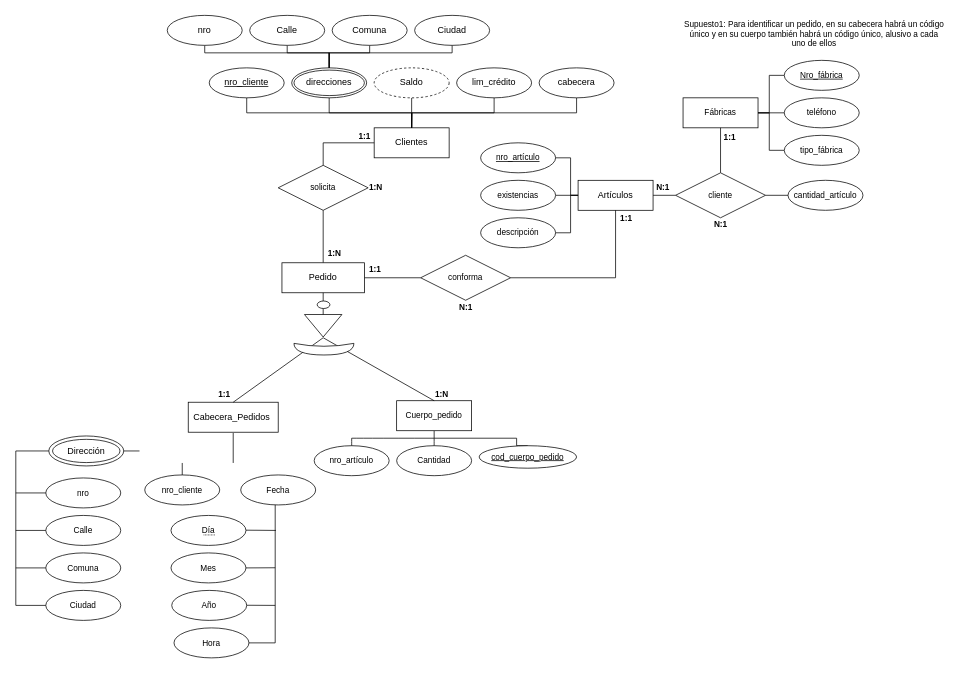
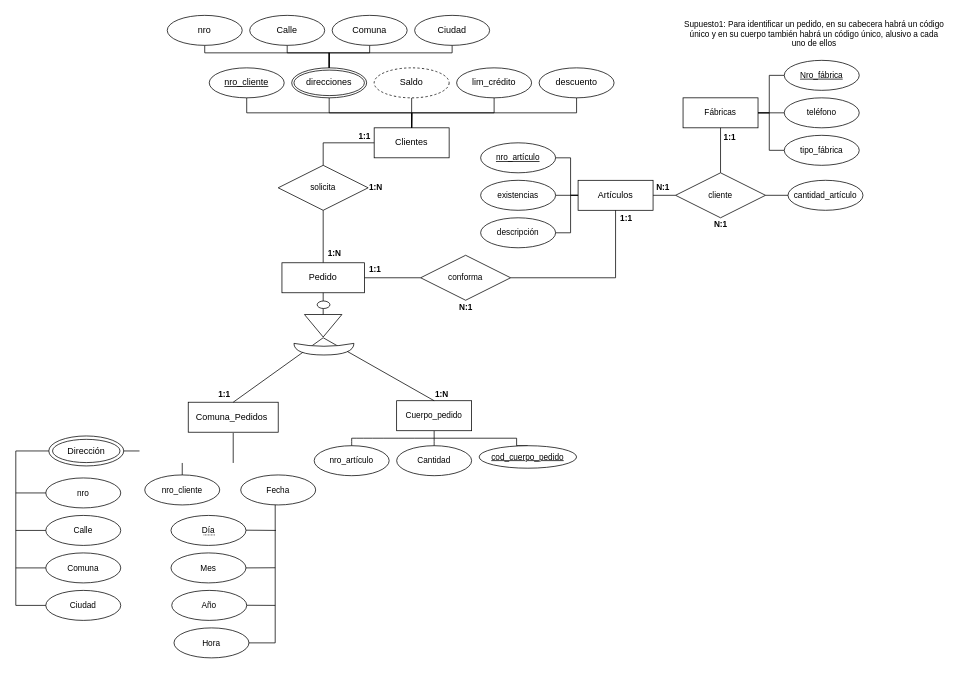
node "cabecera": label "cabecera" -> "descuento"
node "Cabecera_Pedidos": label "Cabecera_Pedidos" -> "Comuna_Pedidos"
